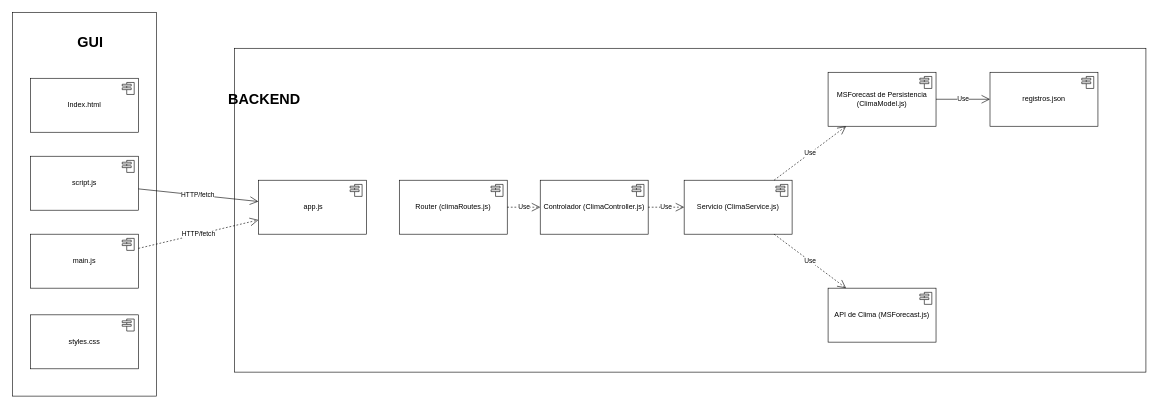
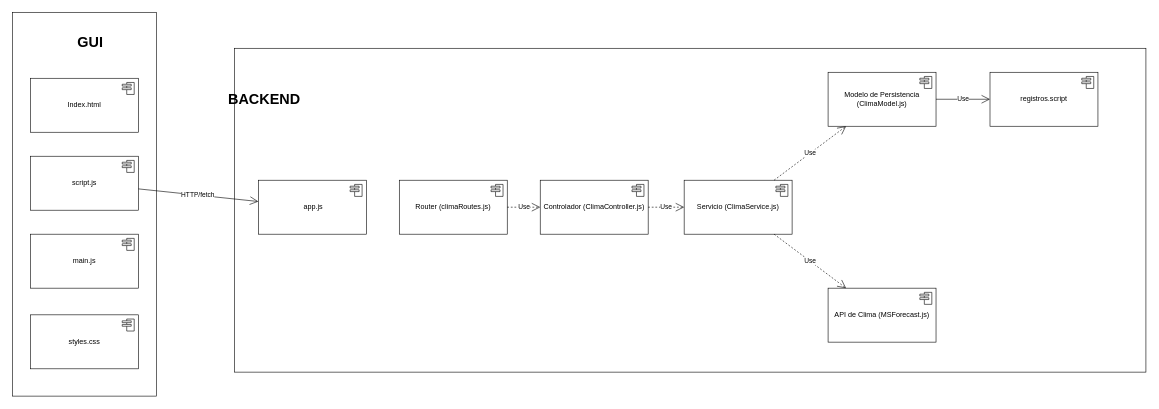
node "MSForecast de Persistencia (ClimaModel.js)": label "MSForecast de Persistencia (ClimaModel.js)" -> "Modelo de Persistencia (ClimaModel.js)"
node "registros.json": label "registros.json" -> "registros.script"
edge "main.js" -> "app.js": removed, label "HTTP/fetch"
